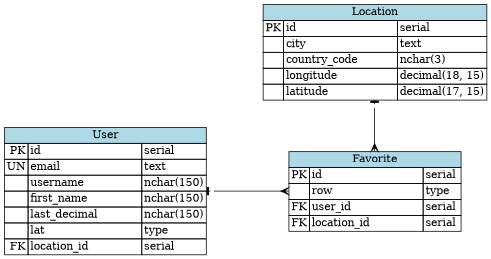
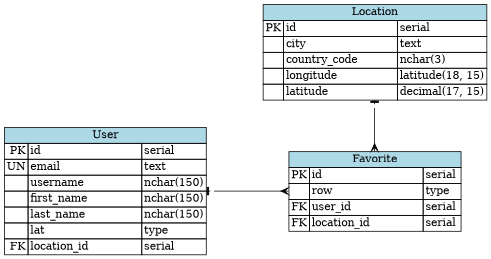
node "Location": text "decimal(18, 15)" -> "latitude(18, 15)"
node "User": text "last_decimal" -> "last_name"
